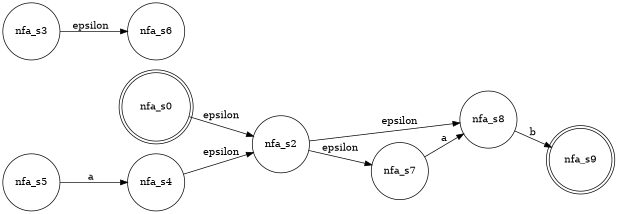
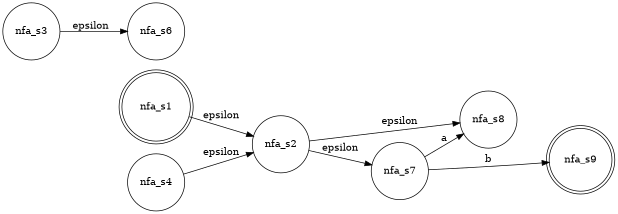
node "nfa_s0": label "nfa_s0" -> "nfa_s1"
edge "nfa_s8" -> "nfa_s9": now "nfa_s7" -> "nfa_s9"
node "nfa_s5": removed
